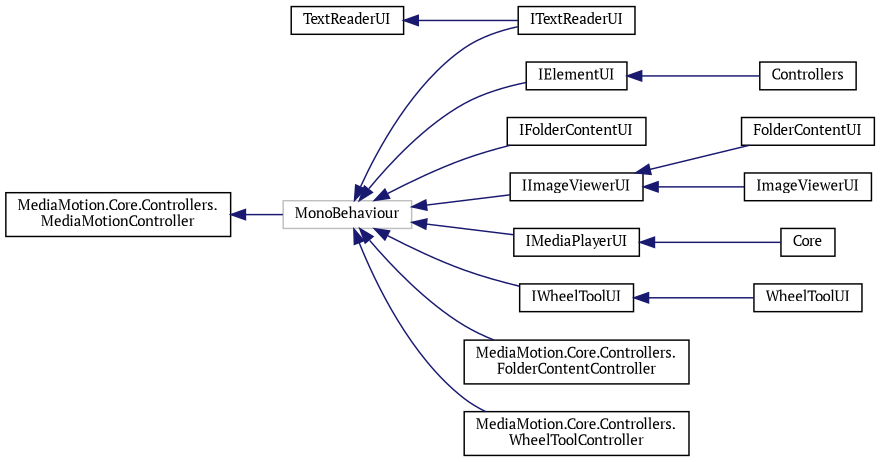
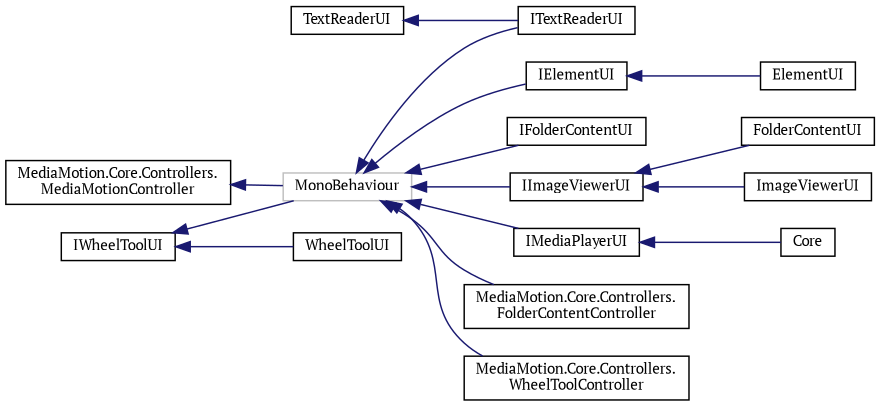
node "Controllers": label "Controllers" -> "ElementUI"
edge "IWheelToolUI" -> "MonoBehaviour": reversed
